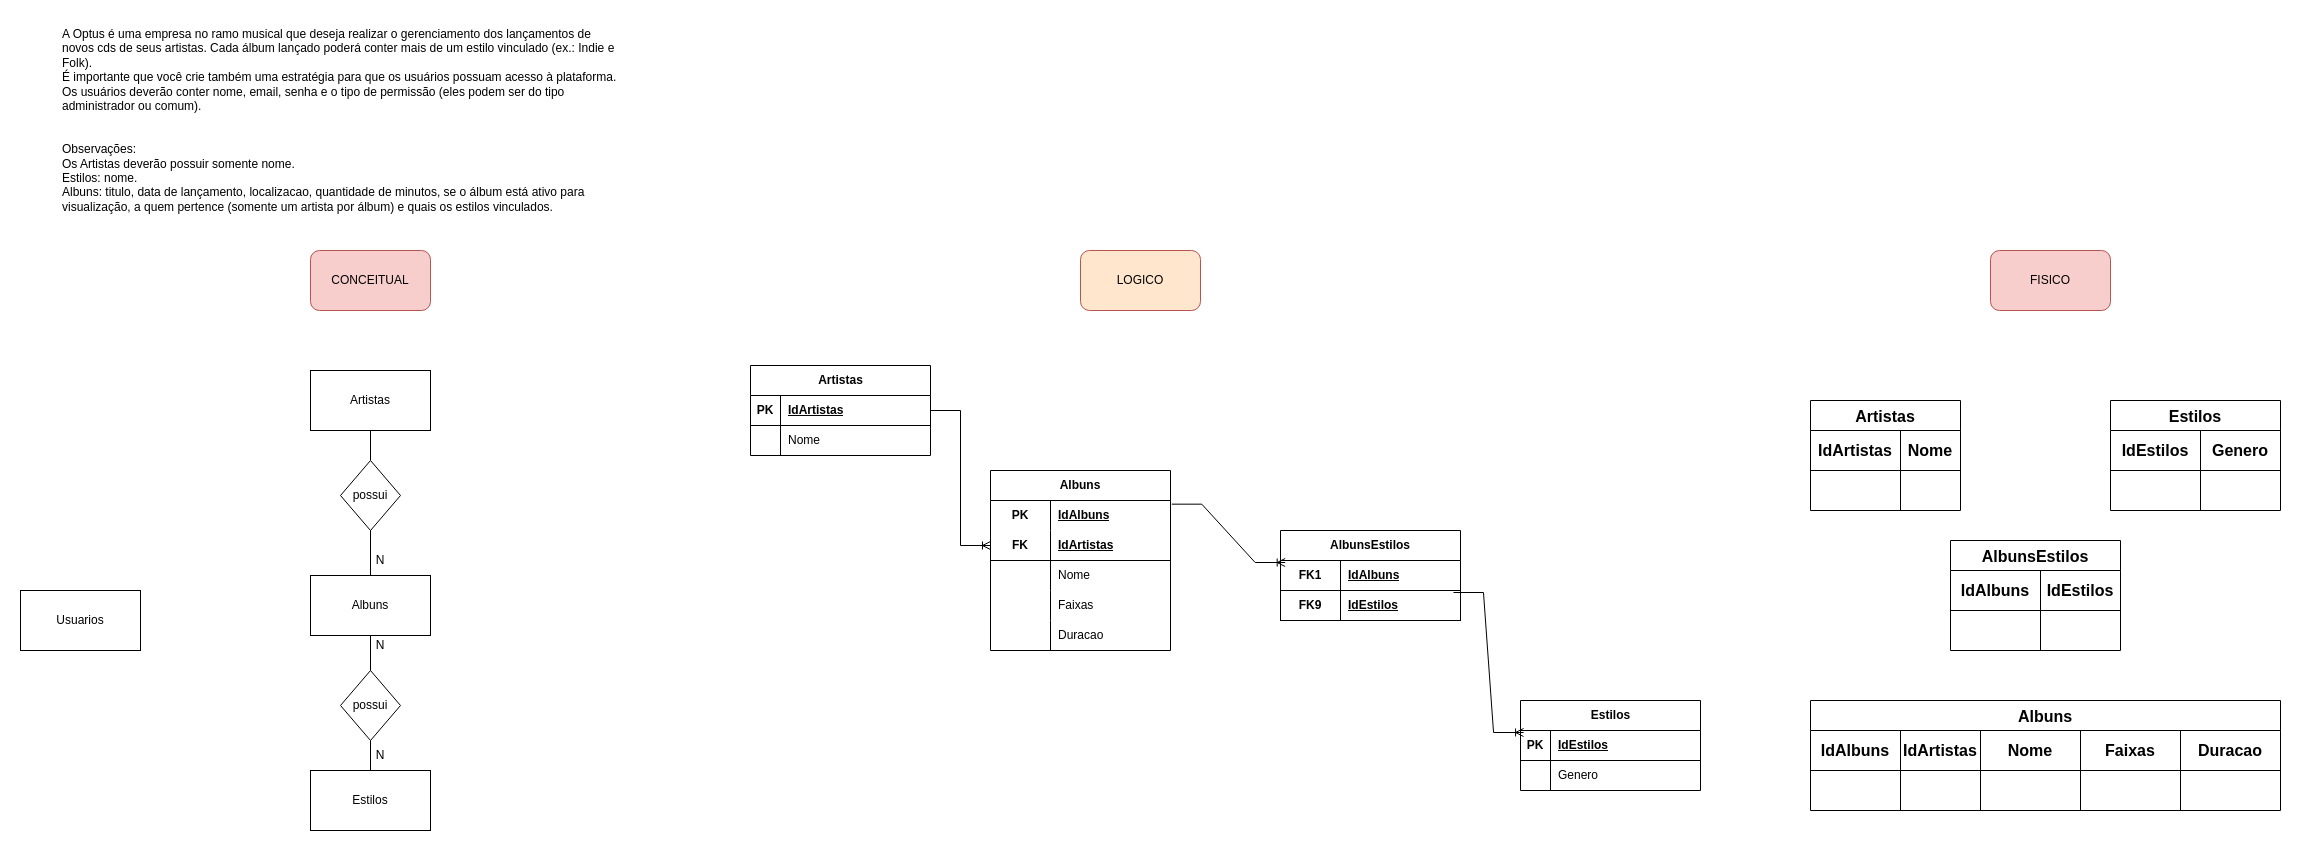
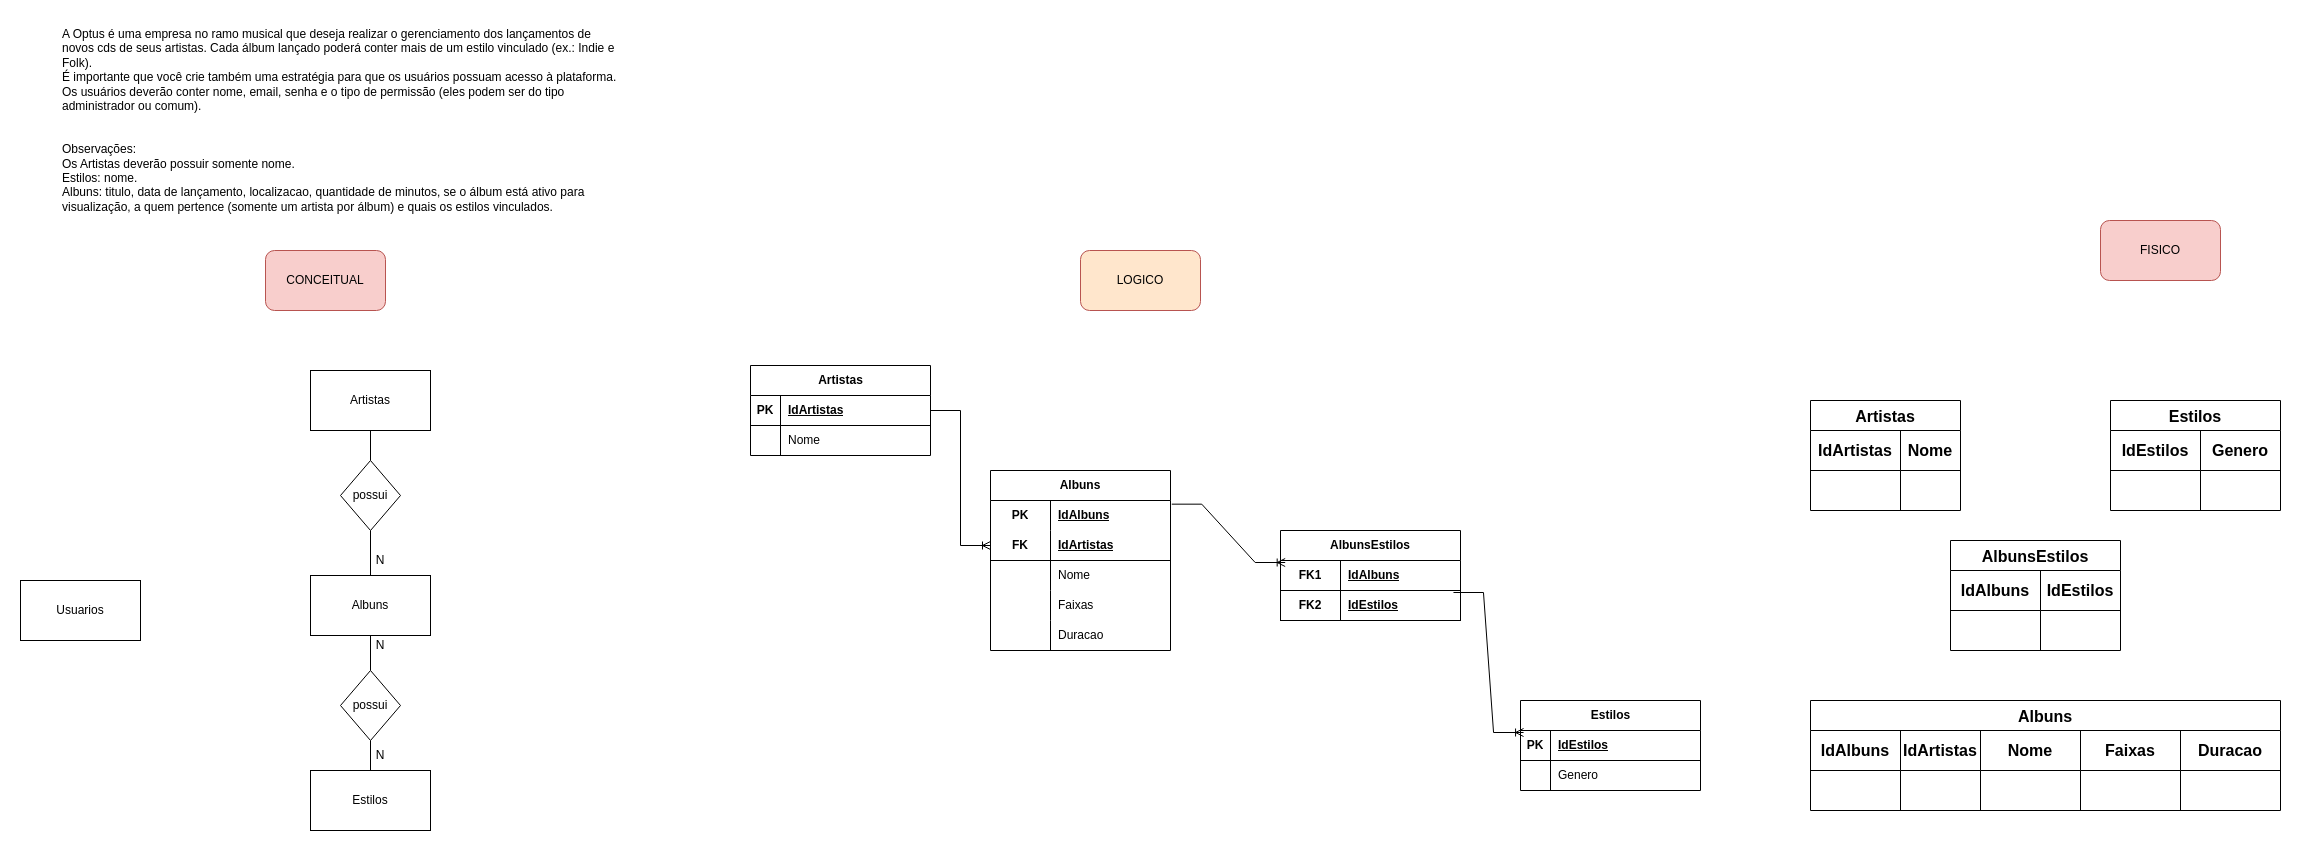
node "CONCEITUAL": moved (371, 281) -> (326, 281)
node "FISICO": moved (2051, 281) -> (2161, 251)
node "FK9": label "FK9" -> "FK2"
node "Usuarios": moved (81, 621) -> (81, 611)
